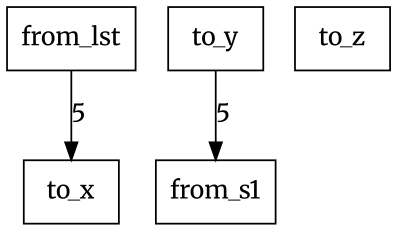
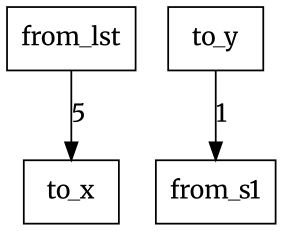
node "to_z": removed
edge "to_y" -> "from_s1": label "5" -> "1"
